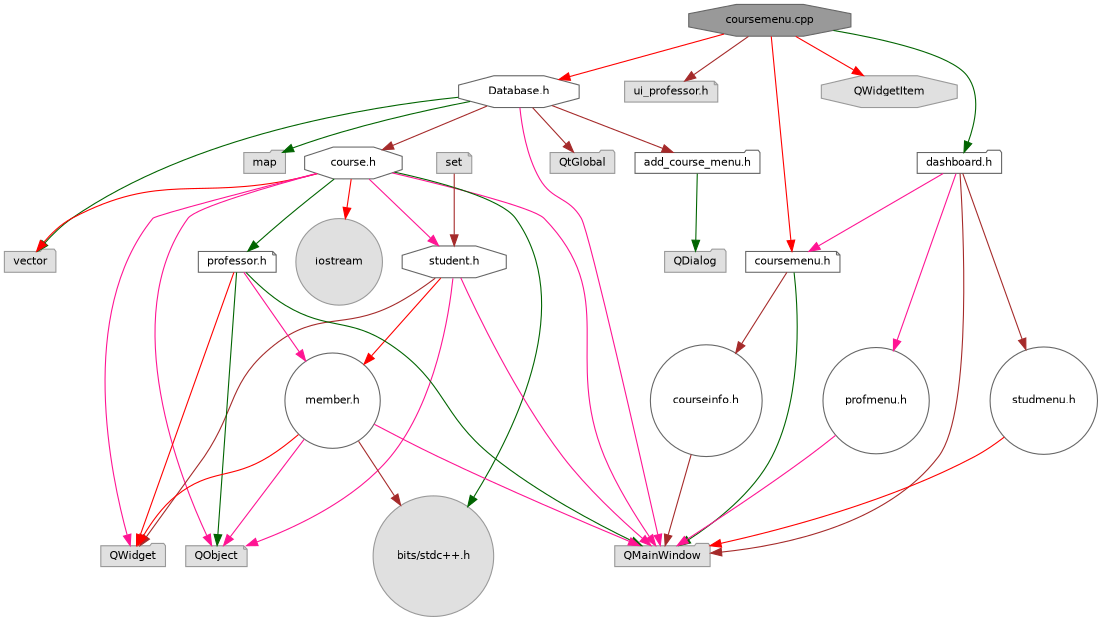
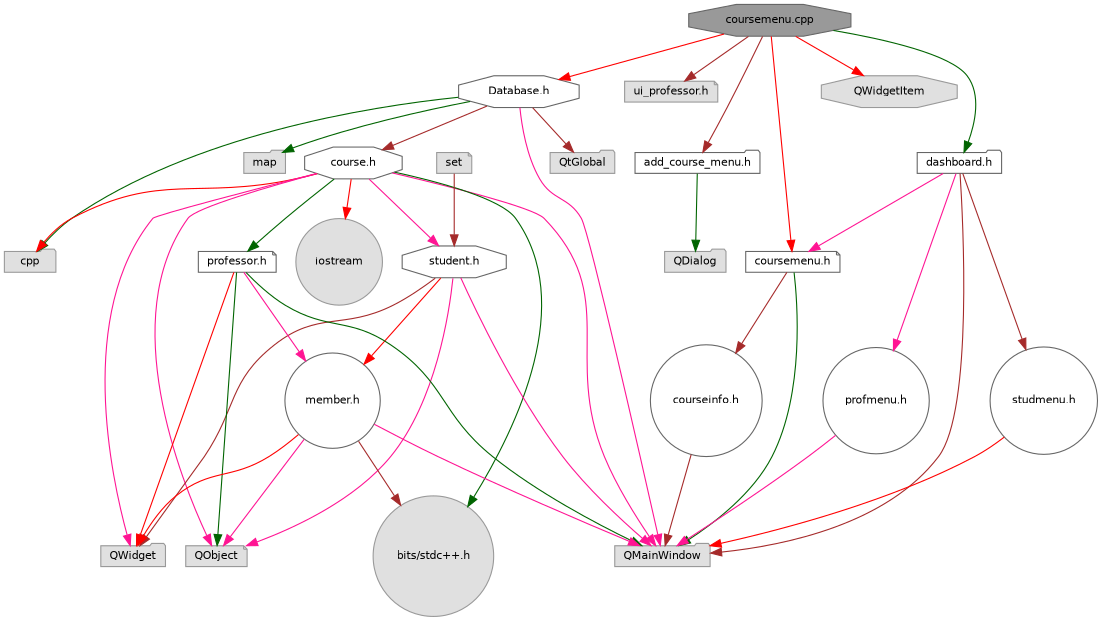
edge "Database.h" -> "add_course_menu.h": now "coursemenu.cpp" -> "add_course_menu.h"
node "vector": label "vector" -> "cpp"
